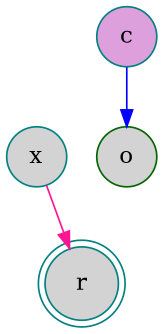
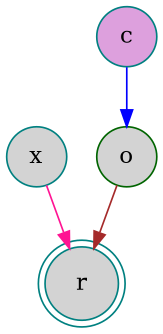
edge "o" -> "r": added
